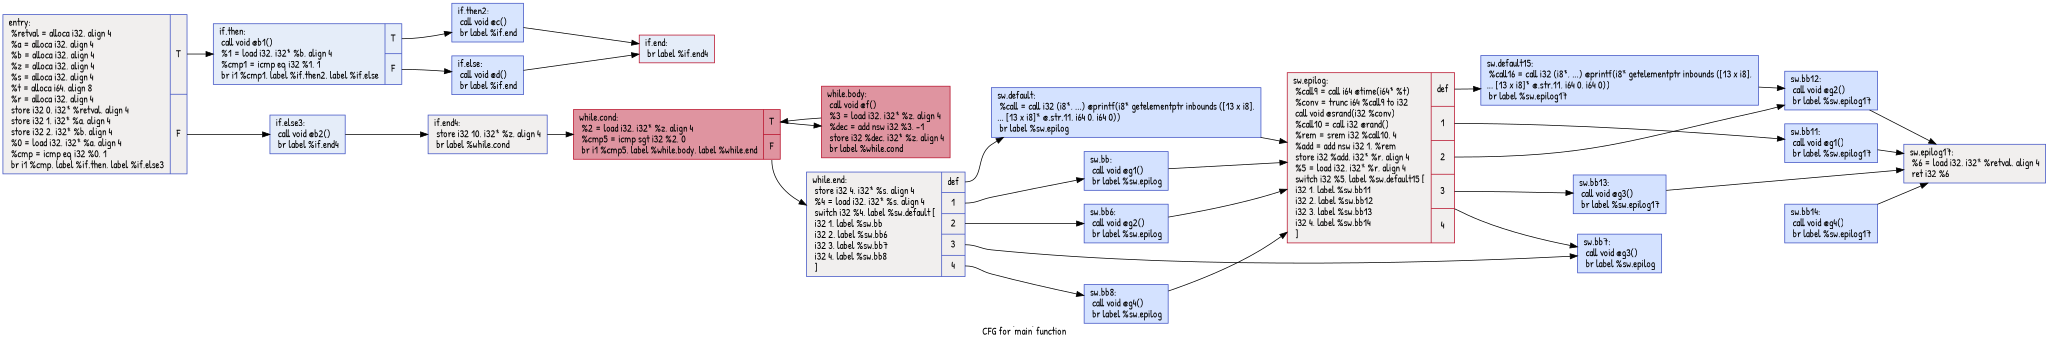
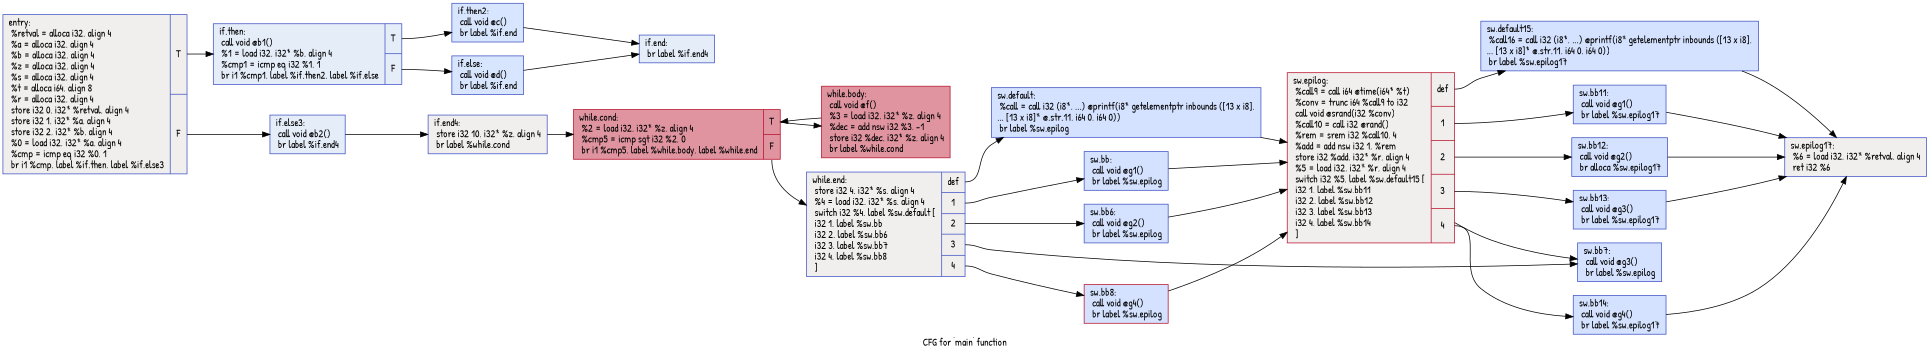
node "if.end:": color #b70d28ff -> #3d50c3ff
edge "sw.default15:" -> "sw.bb12:": now "sw.default15:" -> "sw.epilog17:"
node "sw.bb12:": text "br label %sw.epilog17" -> "br alloca %sw.epilog17"
edge "sw.epilog:" -> "sw.bb14:": added
node "sw.bb8:": color #3d50c3ff -> #b70d28ff
